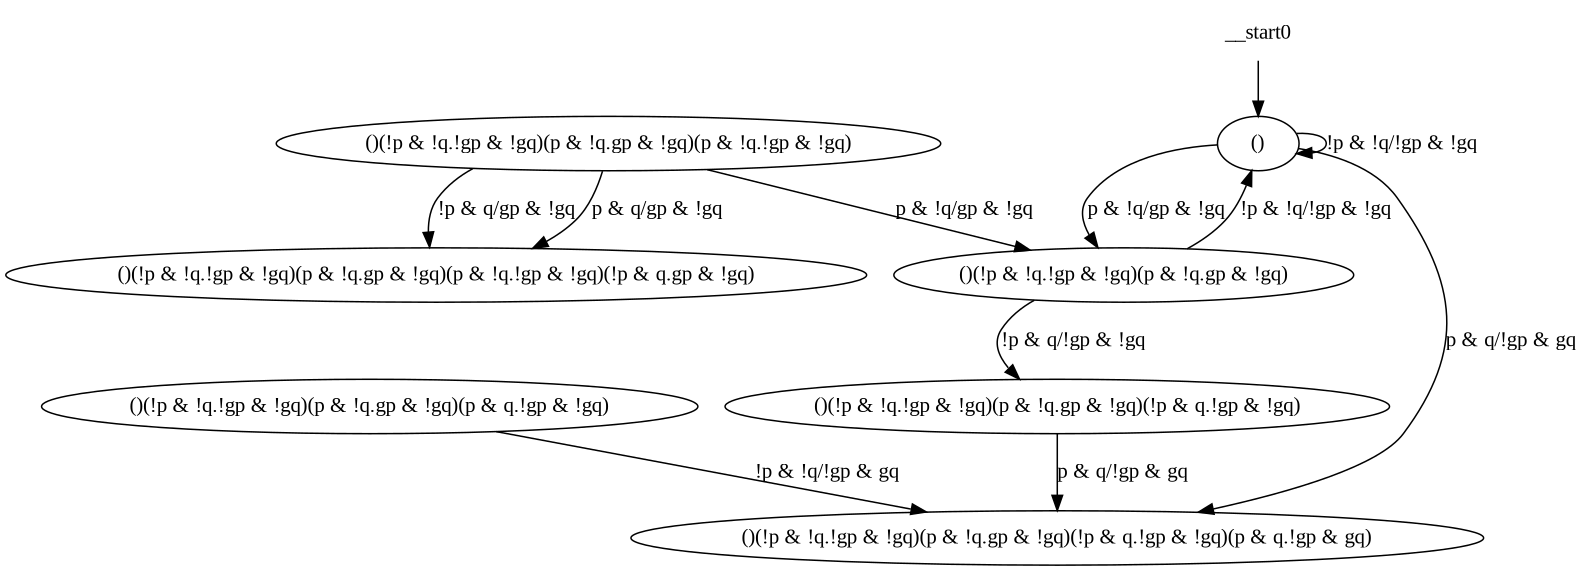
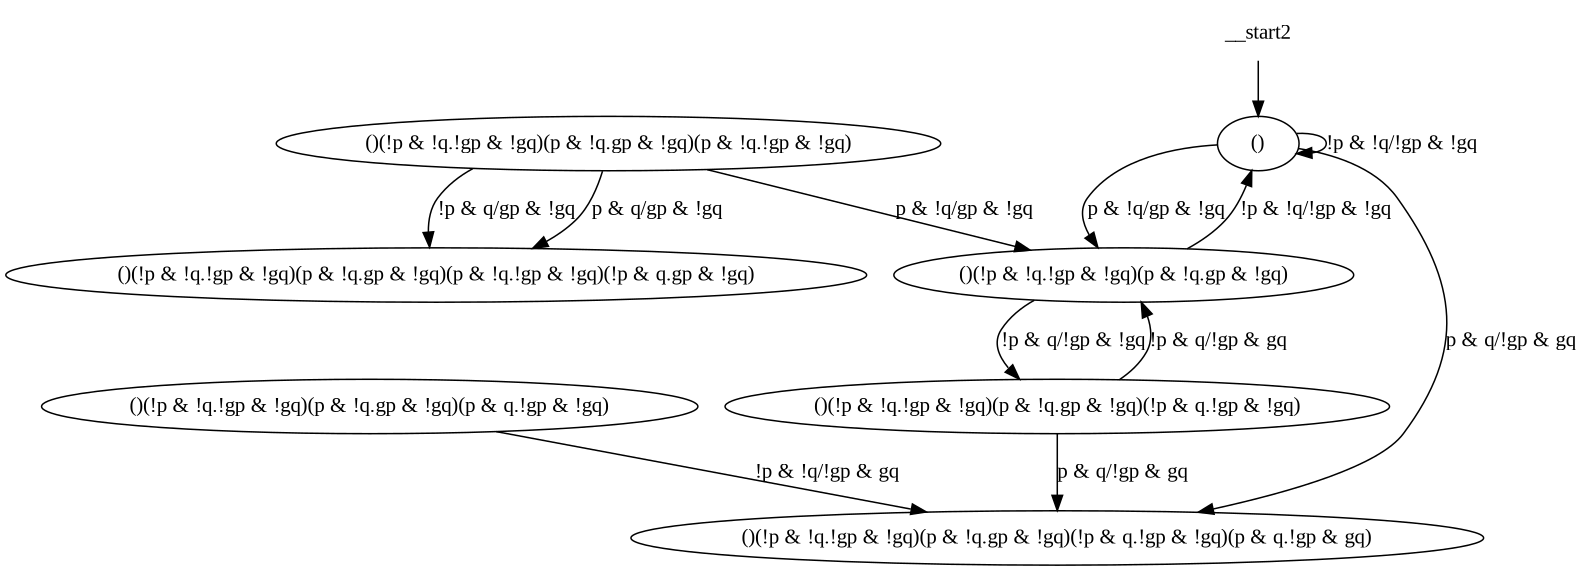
node "__start0": label "__start0" -> "__start2"
edge "()(!p & !q.!gp & !gq)(p & !q.gp & !gq)(!p & q.!gp & !gq)" -> "()(!p & !q.!gp & !gq)(p & !q.gp & !gq)": added, label "!p & q/!gp & gq"
